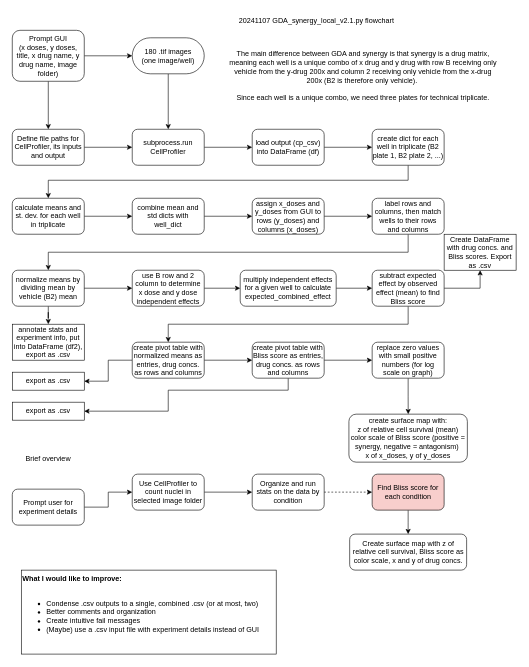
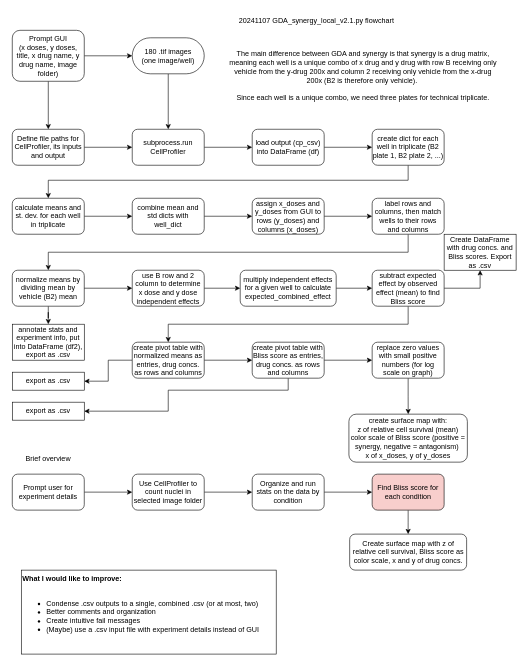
edge "Organize and run stats on the data by condition" -> "Find Bliss score for each condition": style dashed -> solid
node "Prompt user for experiment details": moved (48, 507) -> (48, 492)
